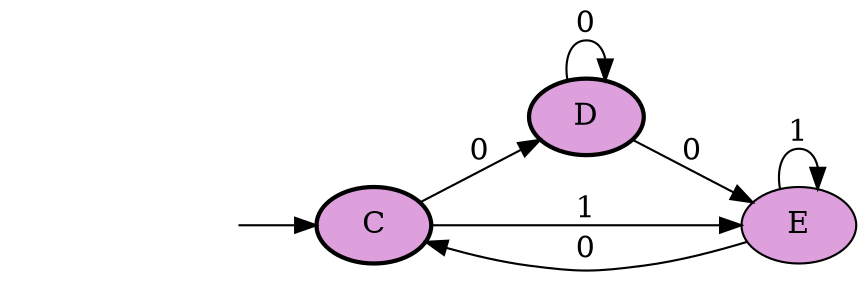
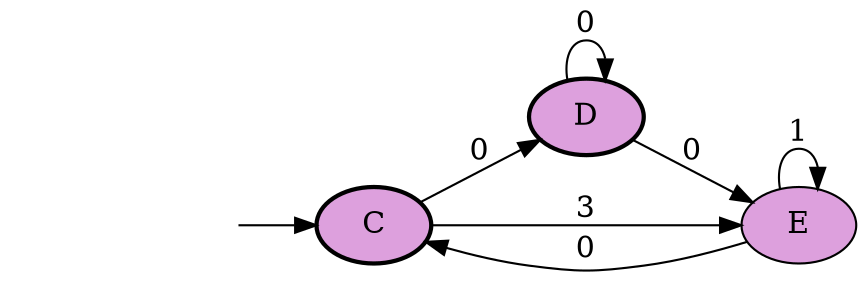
edge "C" -> "E": label "1" -> "3"
